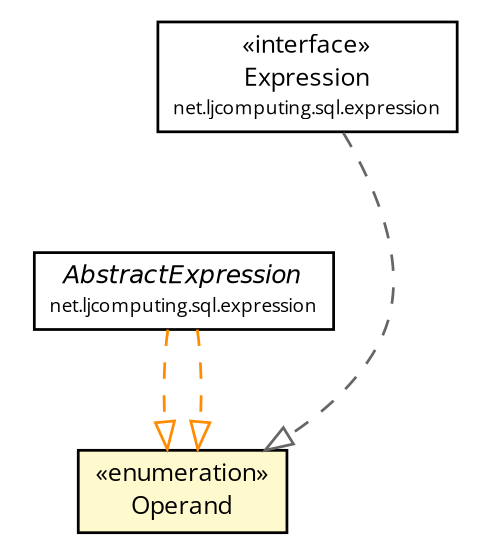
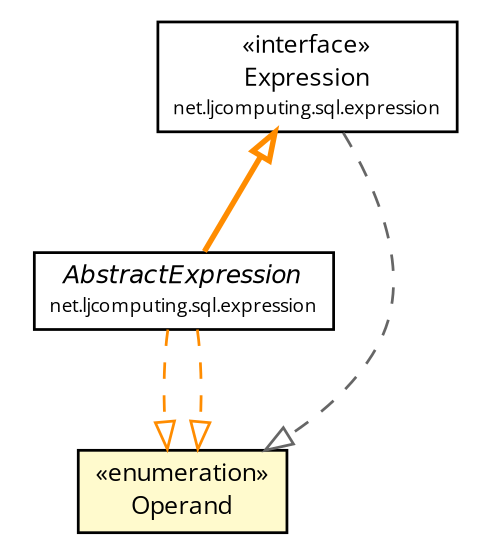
edge "AbstractExpression" -> "Expression": added
